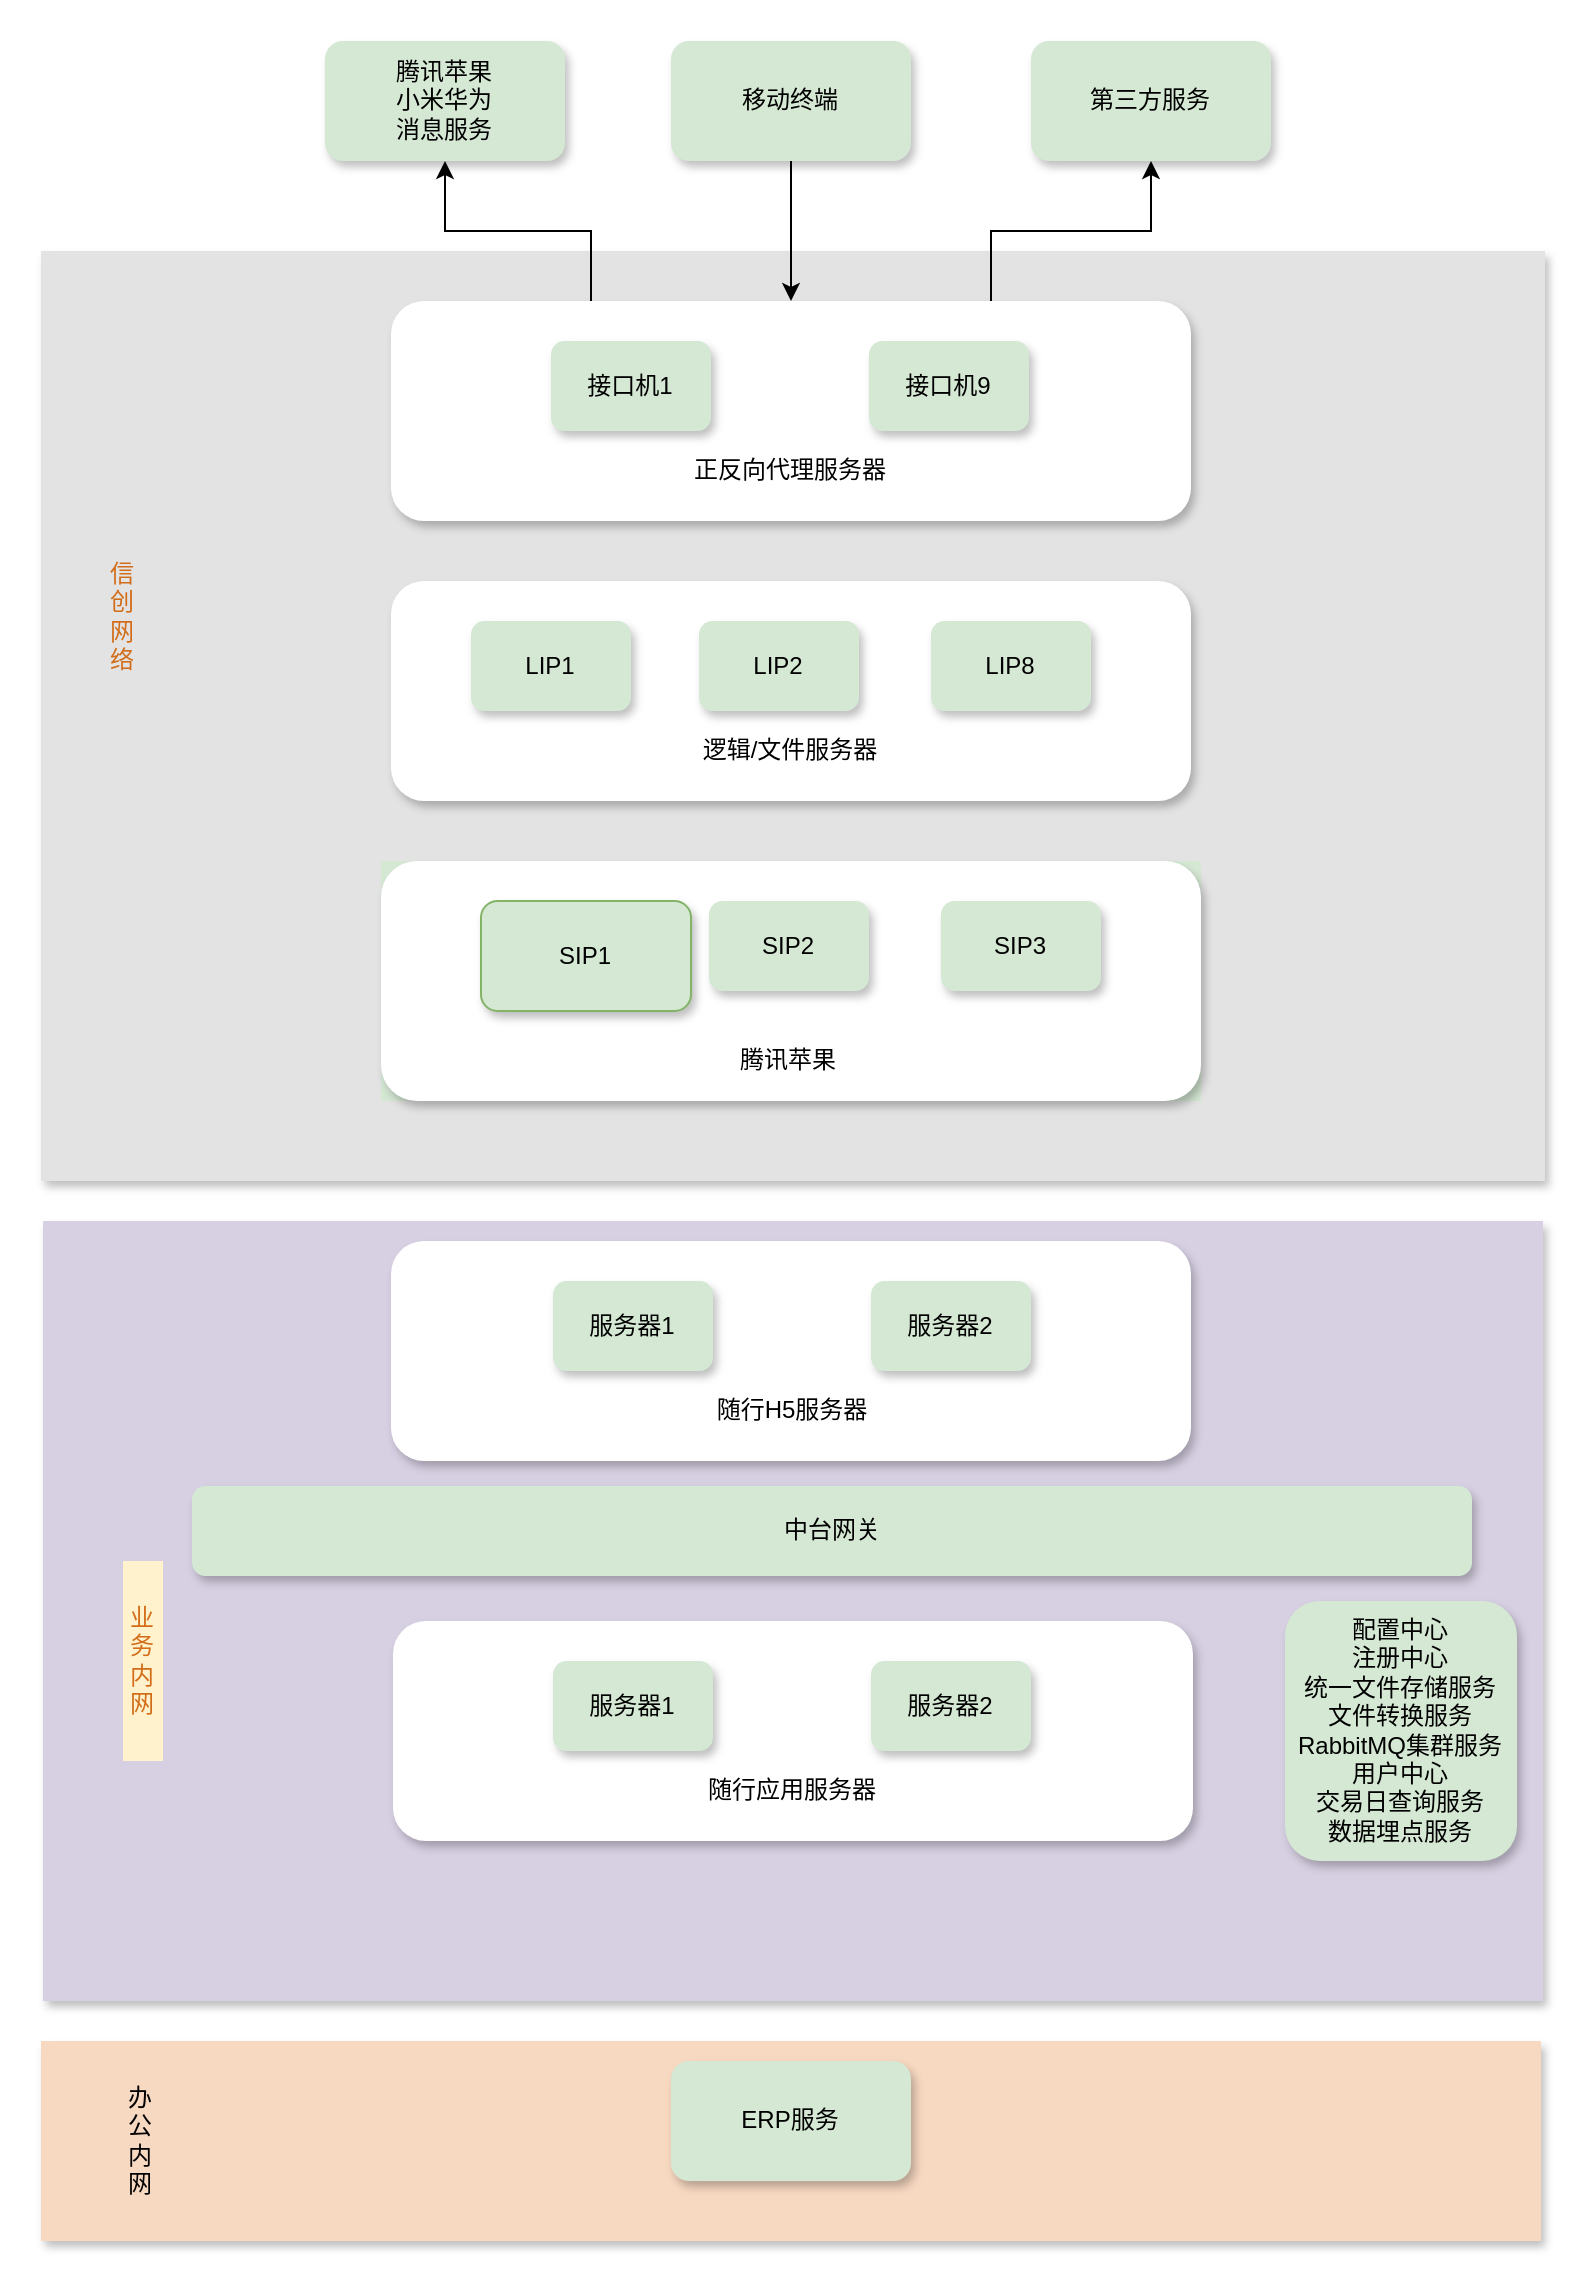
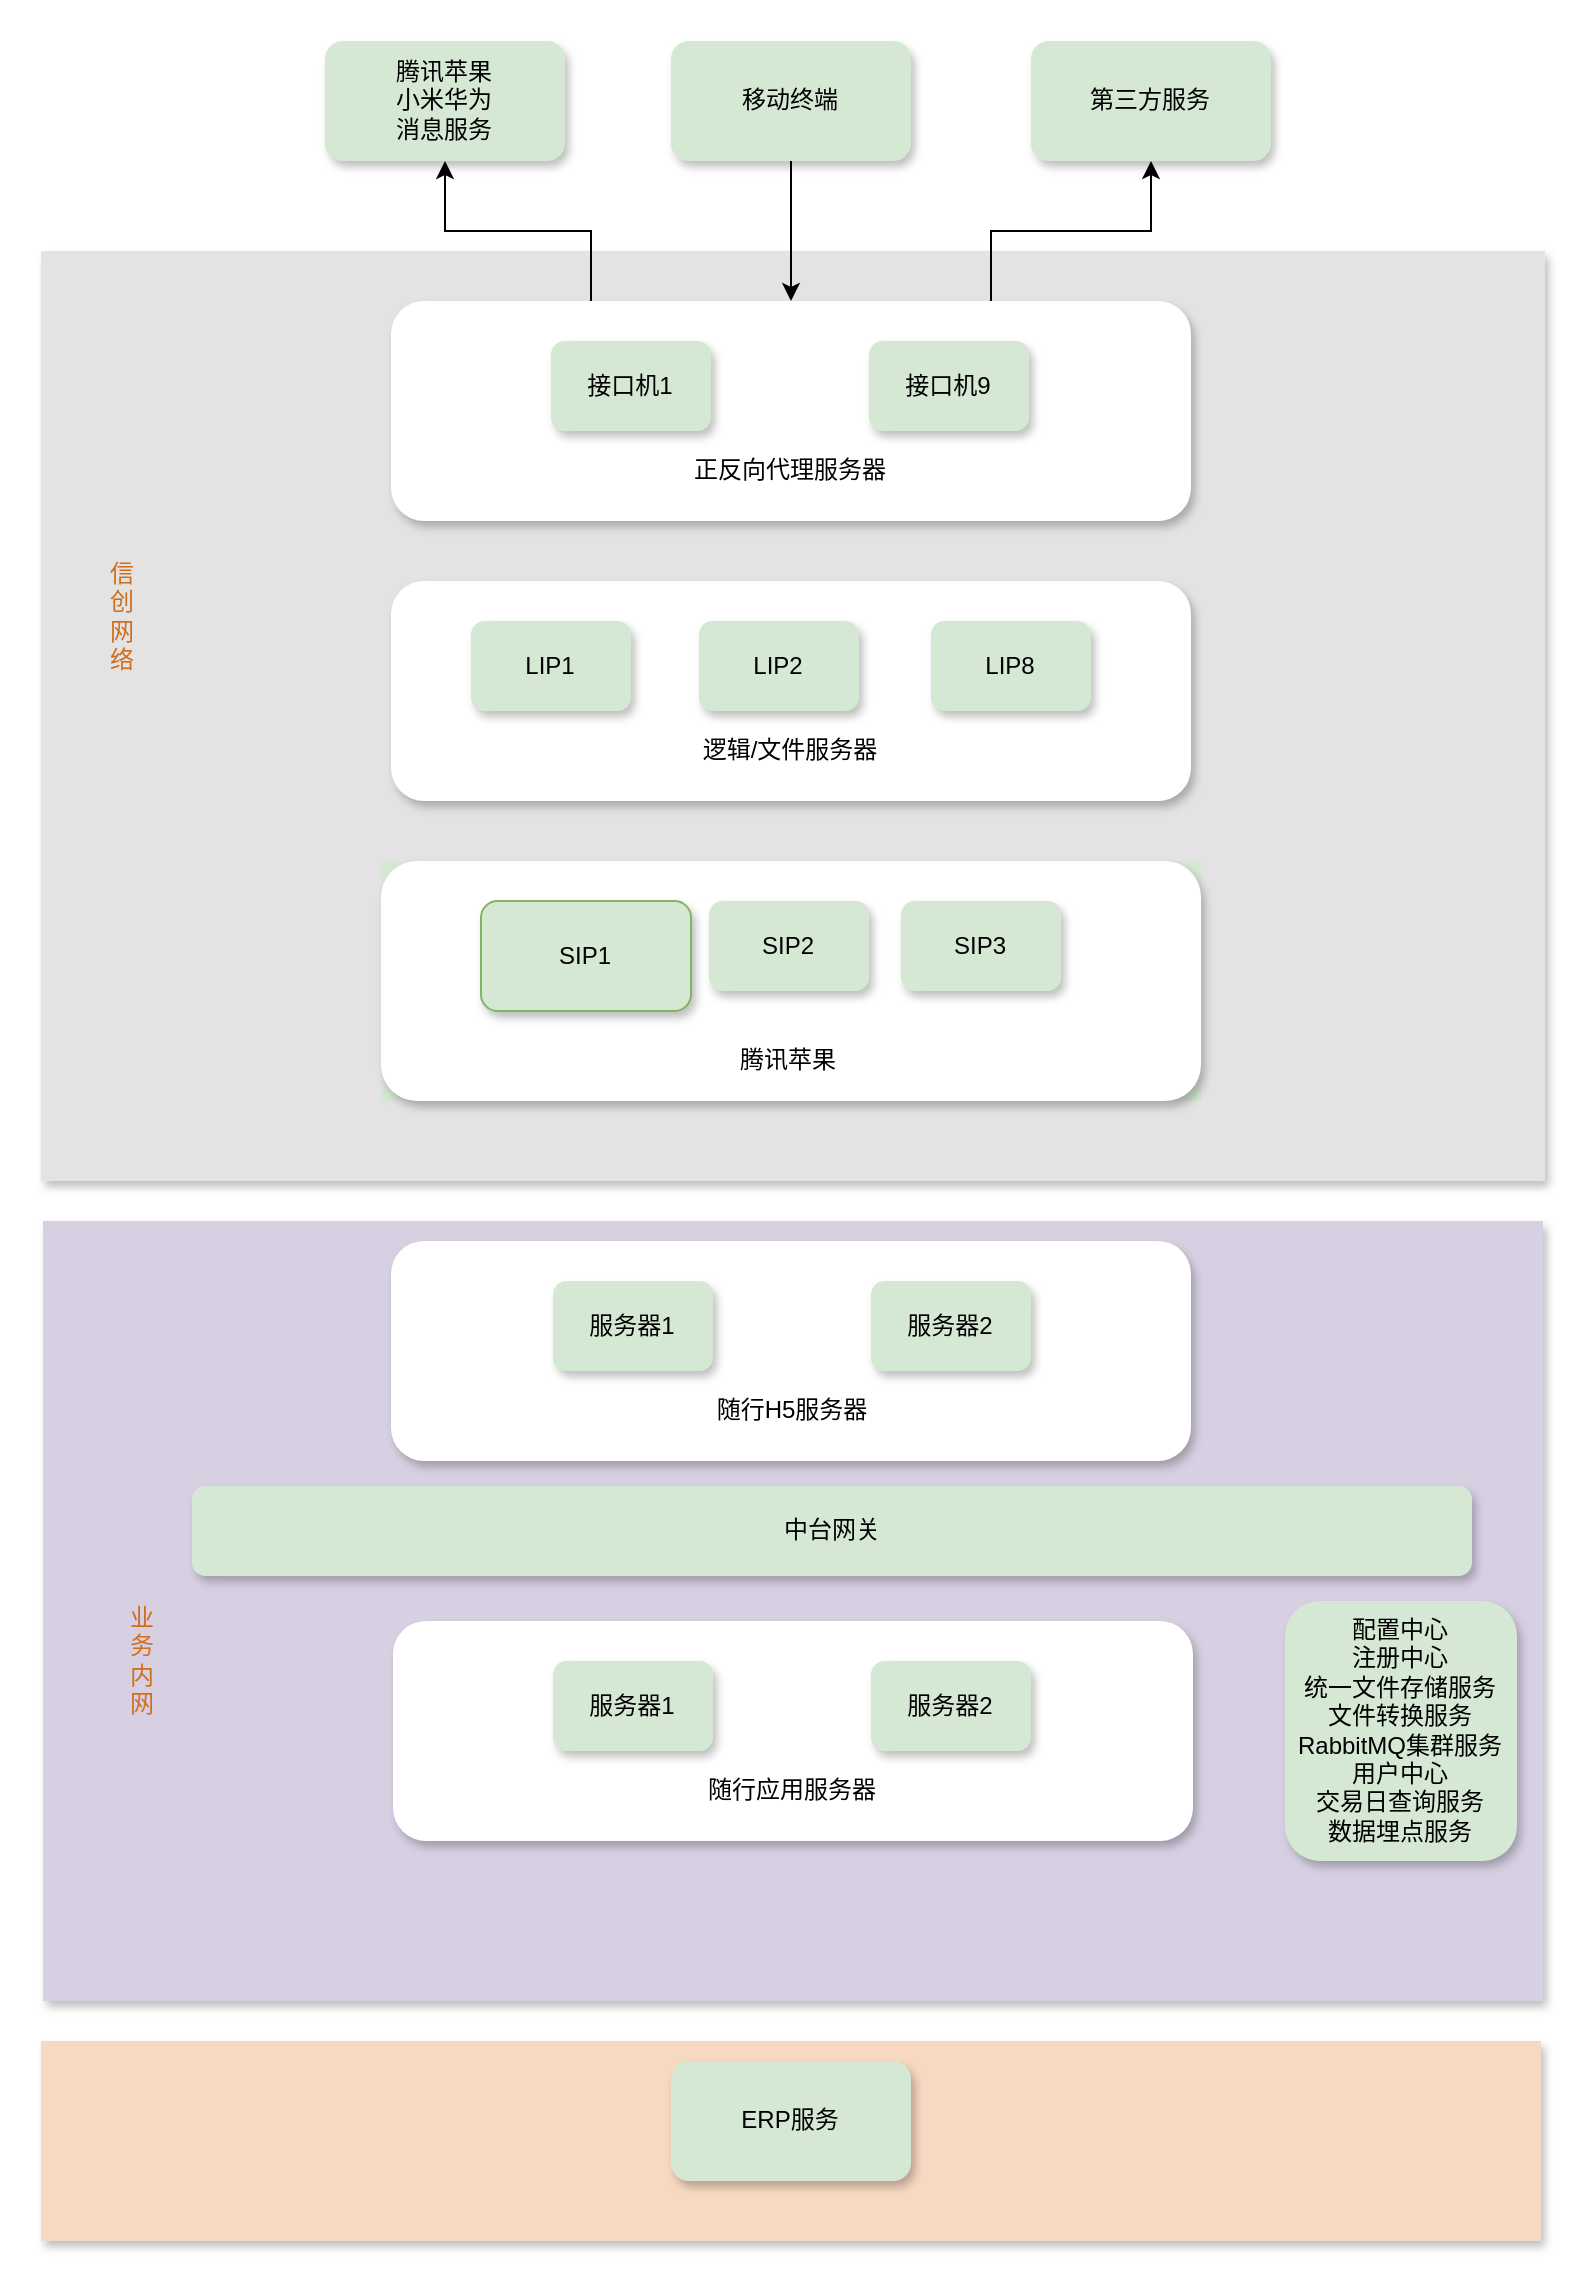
node "SIP3": moved (1021, 946) -> (981, 946)
node "业务内网": fillcolor #fff2cc -> #d7d0e3
node "办公内网": removed
